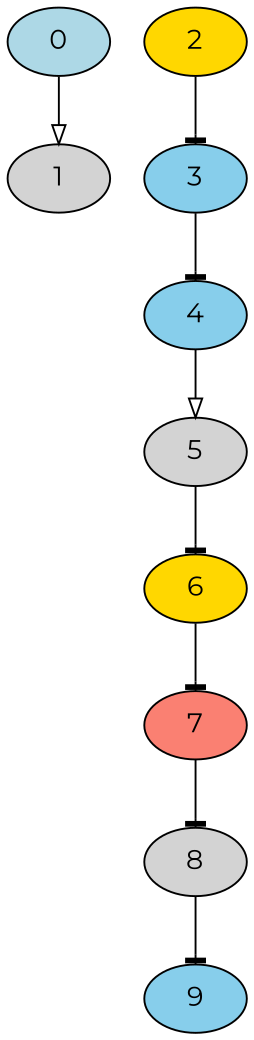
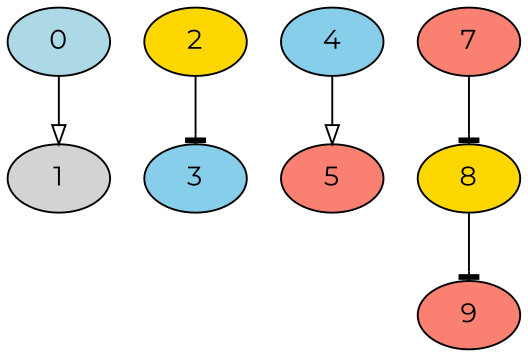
edge "3" -> "4": removed
node "5": fillcolor lightgrey -> salmon
node "6": removed
node "8": fillcolor lightgrey -> gold
node "9": fillcolor skyblue -> salmon
